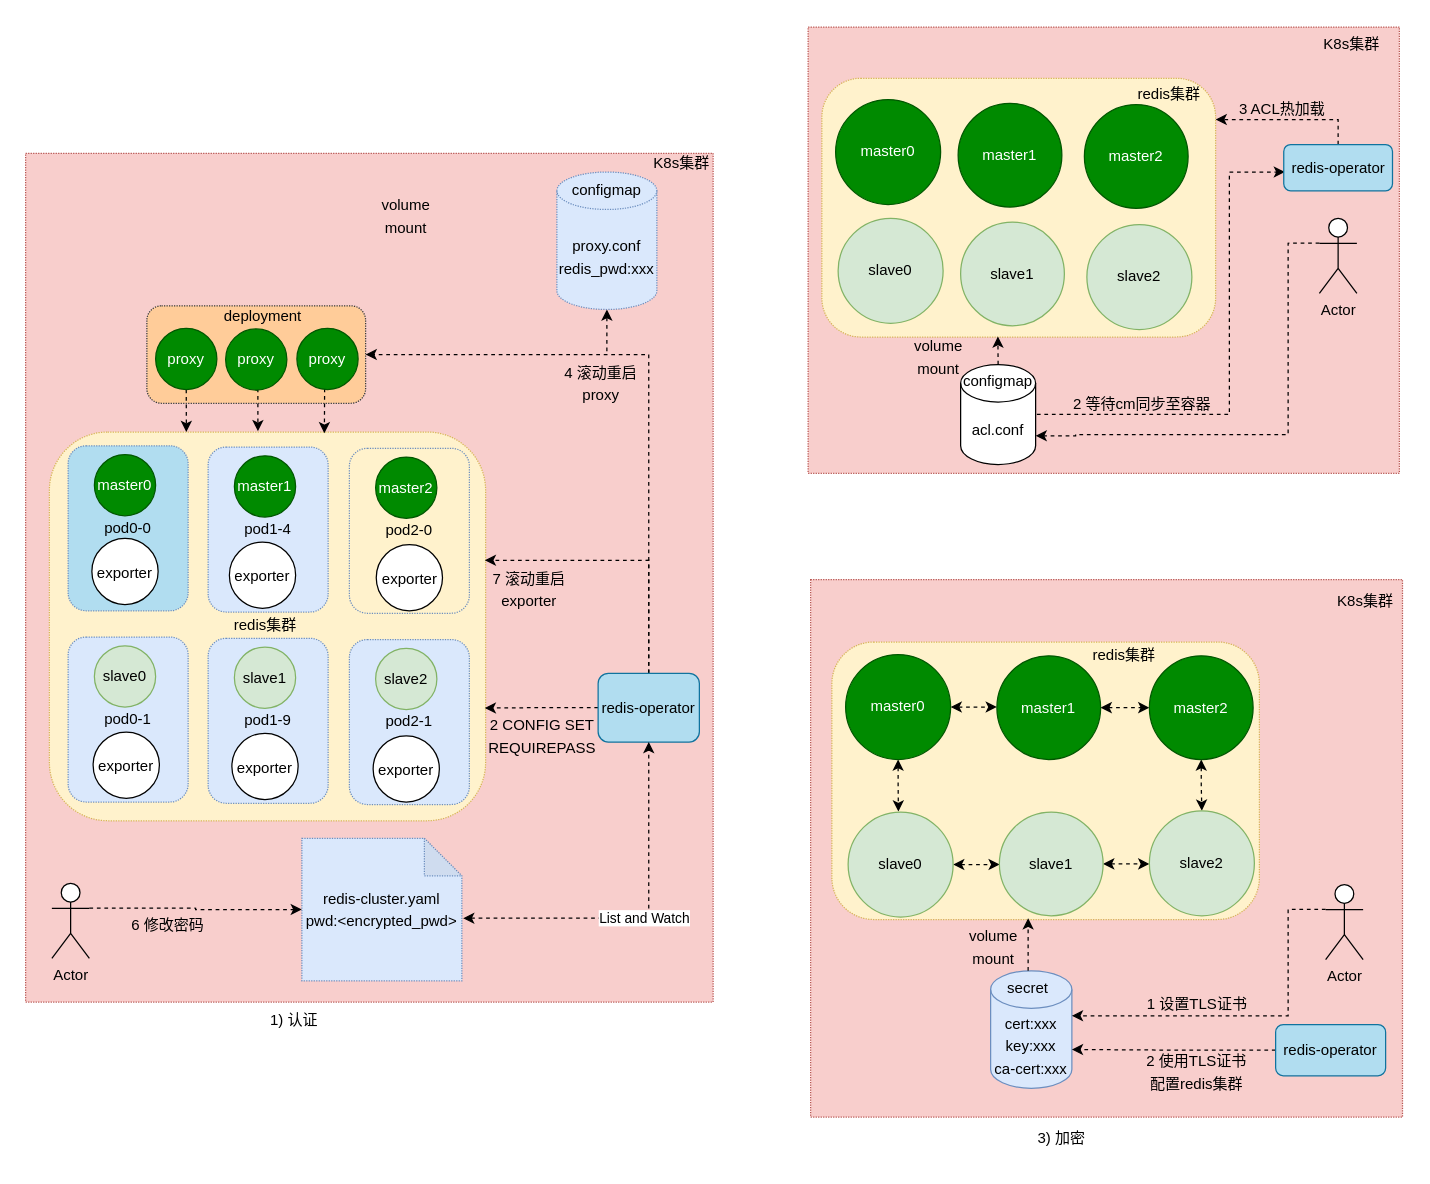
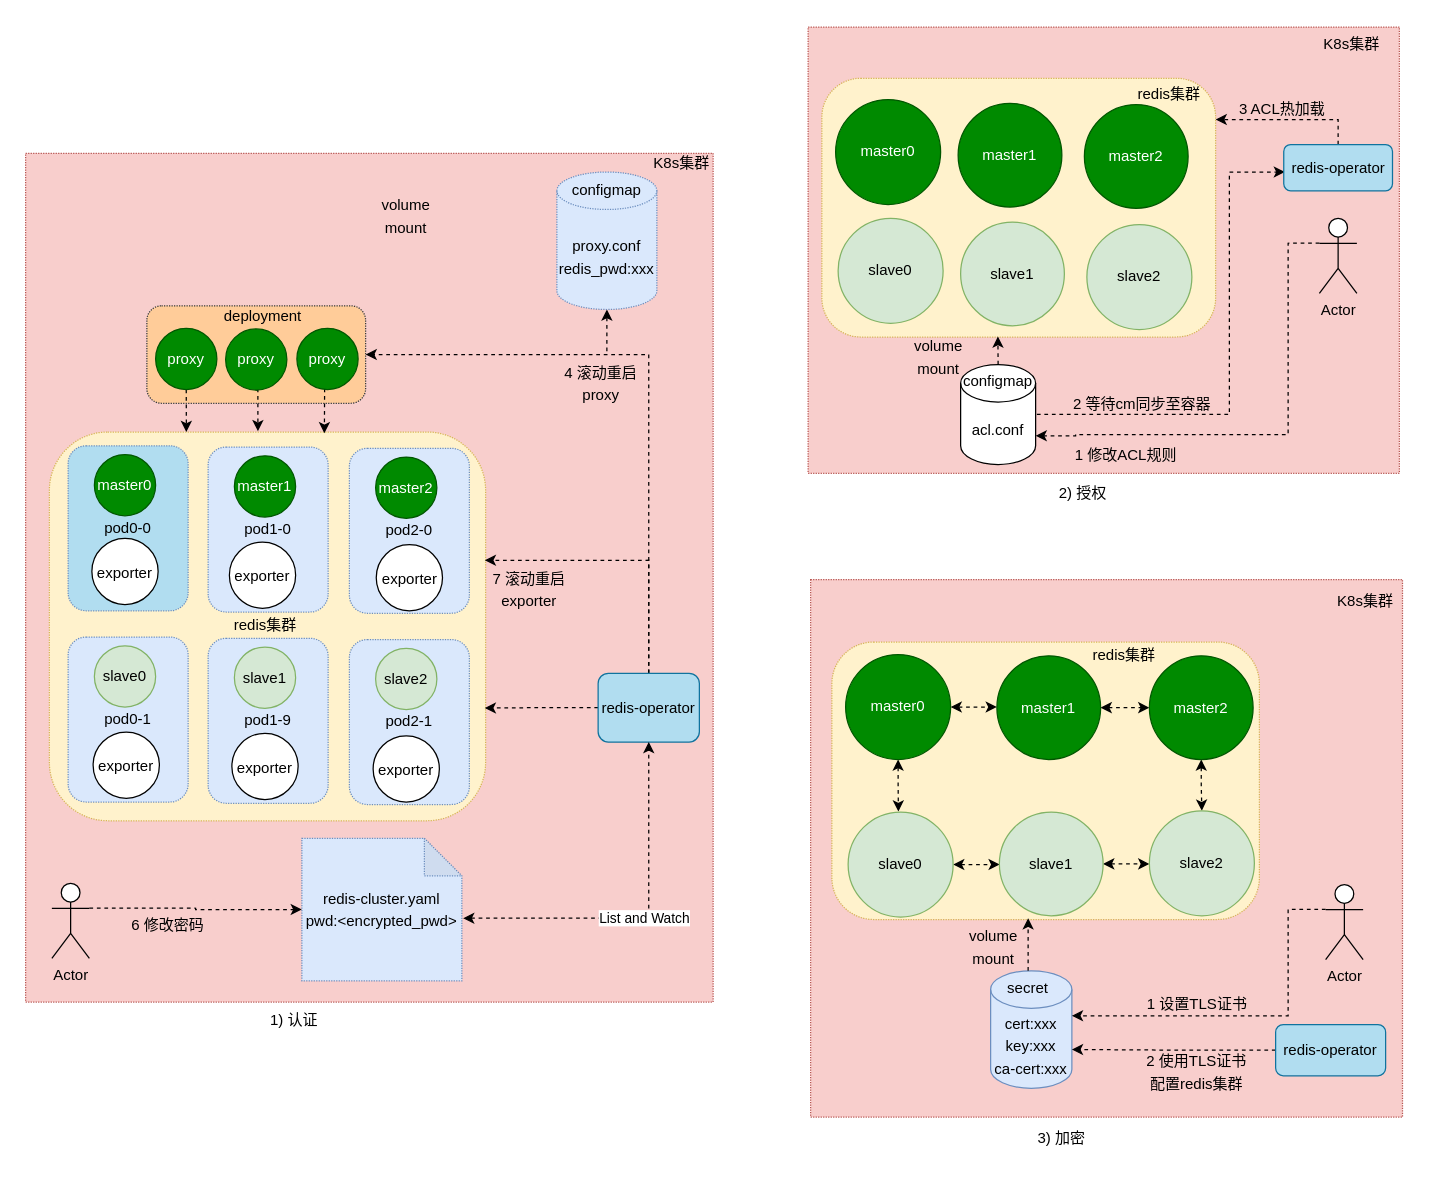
node "1 修改ACL规则": added
node "2) 授权": added
node "pod1-4": label "pod1-4" -> "pod1-0"
node "pod2-0": fillcolor #fff2cc -> #dae8fc
node "2 CONFIG SET REQUIREPASS": removed
